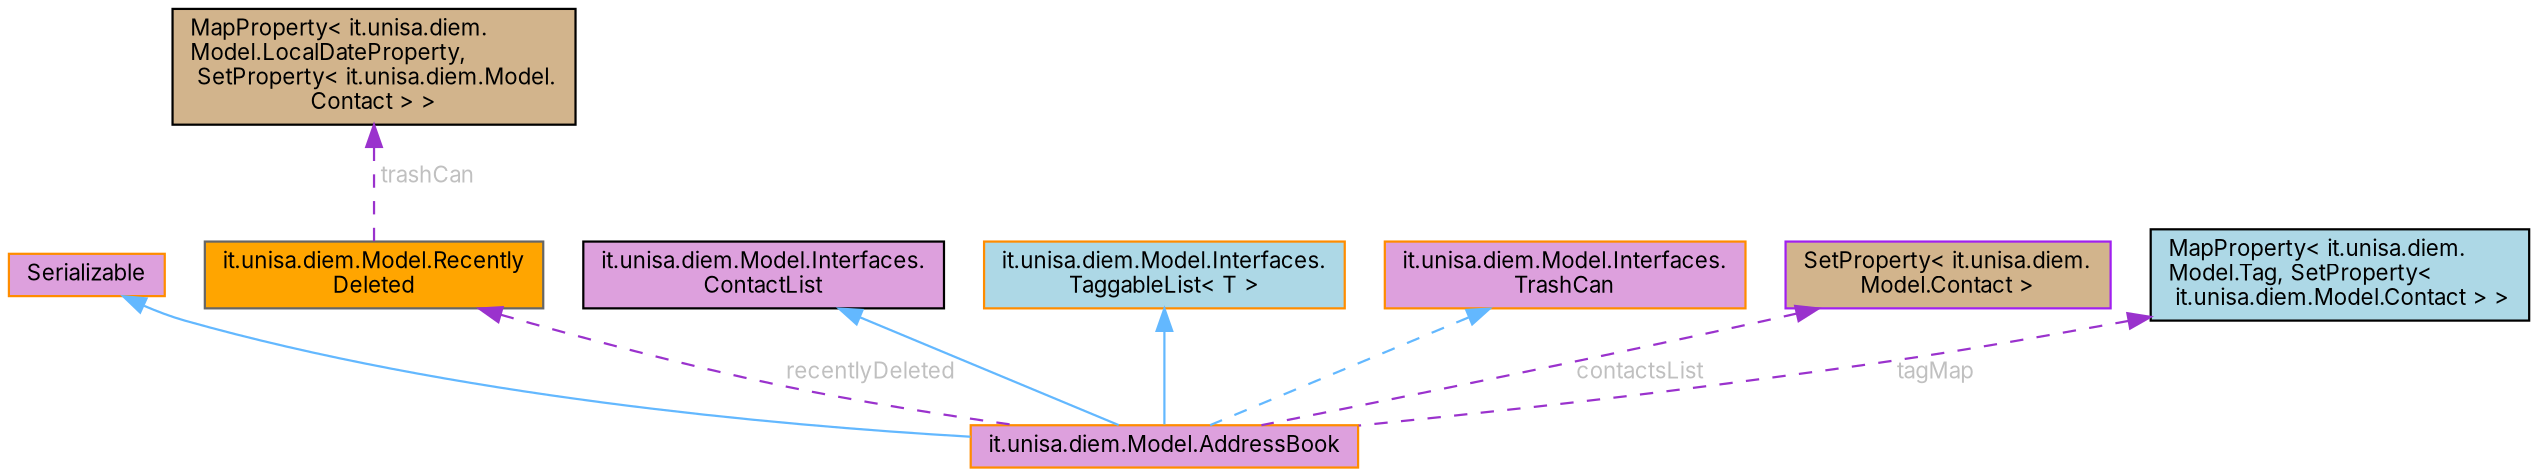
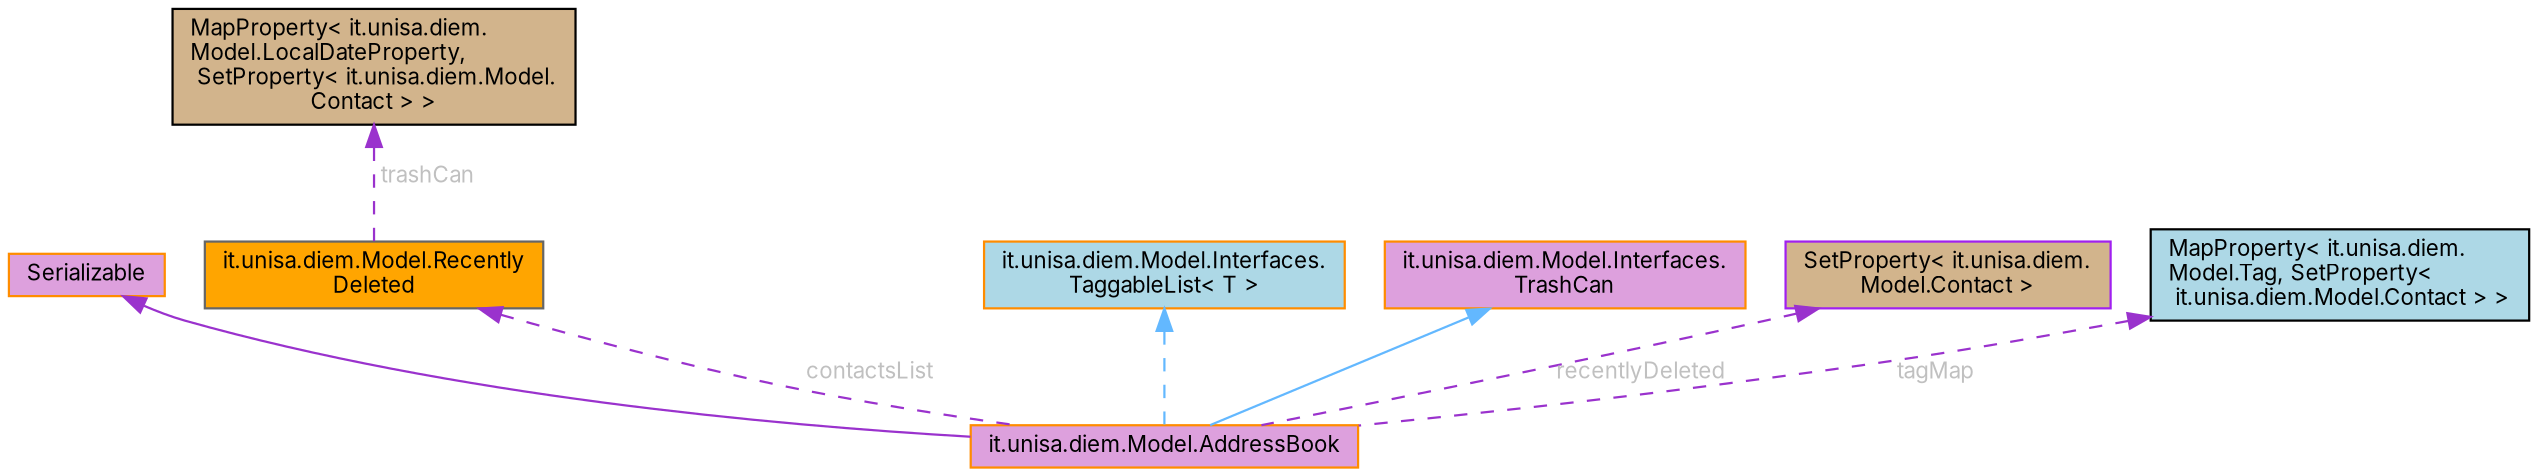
node "it.unisa.diem.Model.Interfaces. ContactList": removed
edge "it.unisa.diem.Model.AddressBook" -> "it.unisa.diem.Model.Interfaces. TrashCan": style dashed -> solid
edge "it.unisa.diem.Model.AddressBook" -> "it.unisa.diem.Model.Recently Deleted": label " recentlyDeleted" -> " contactsList"
edge "it.unisa.diem.Model.AddressBook" -> "SetProperty< it.unisa.diem. Model.Contact >": label " contactsList" -> " recentlyDeleted"
edge "it.unisa.diem.Model.AddressBook" -> "it.unisa.diem.Model.Interfaces. TaggableList< T >": style solid -> dashed
edge "it.unisa.diem.Model.AddressBook" -> "Serializable": color steelblue1 -> darkorchid3
